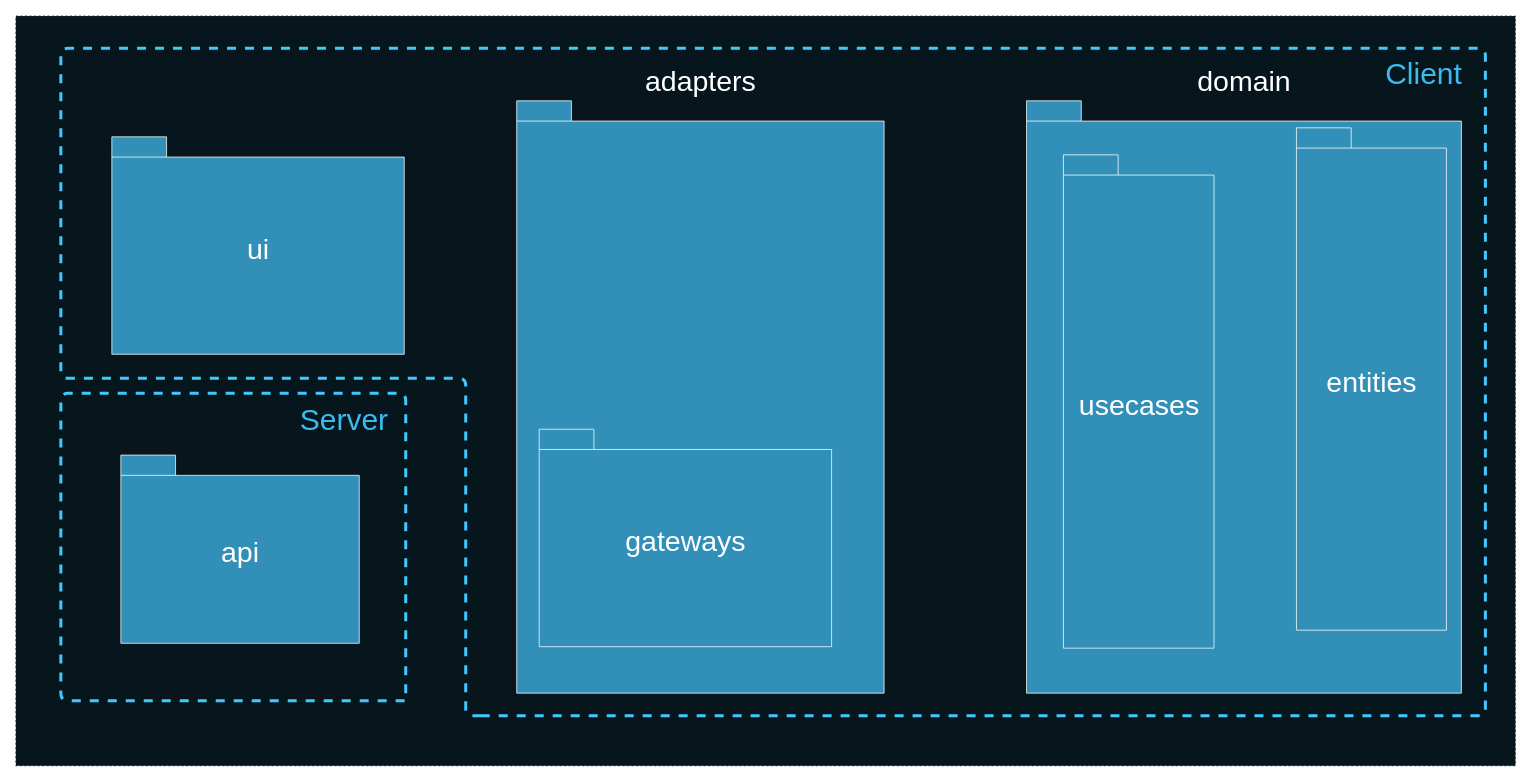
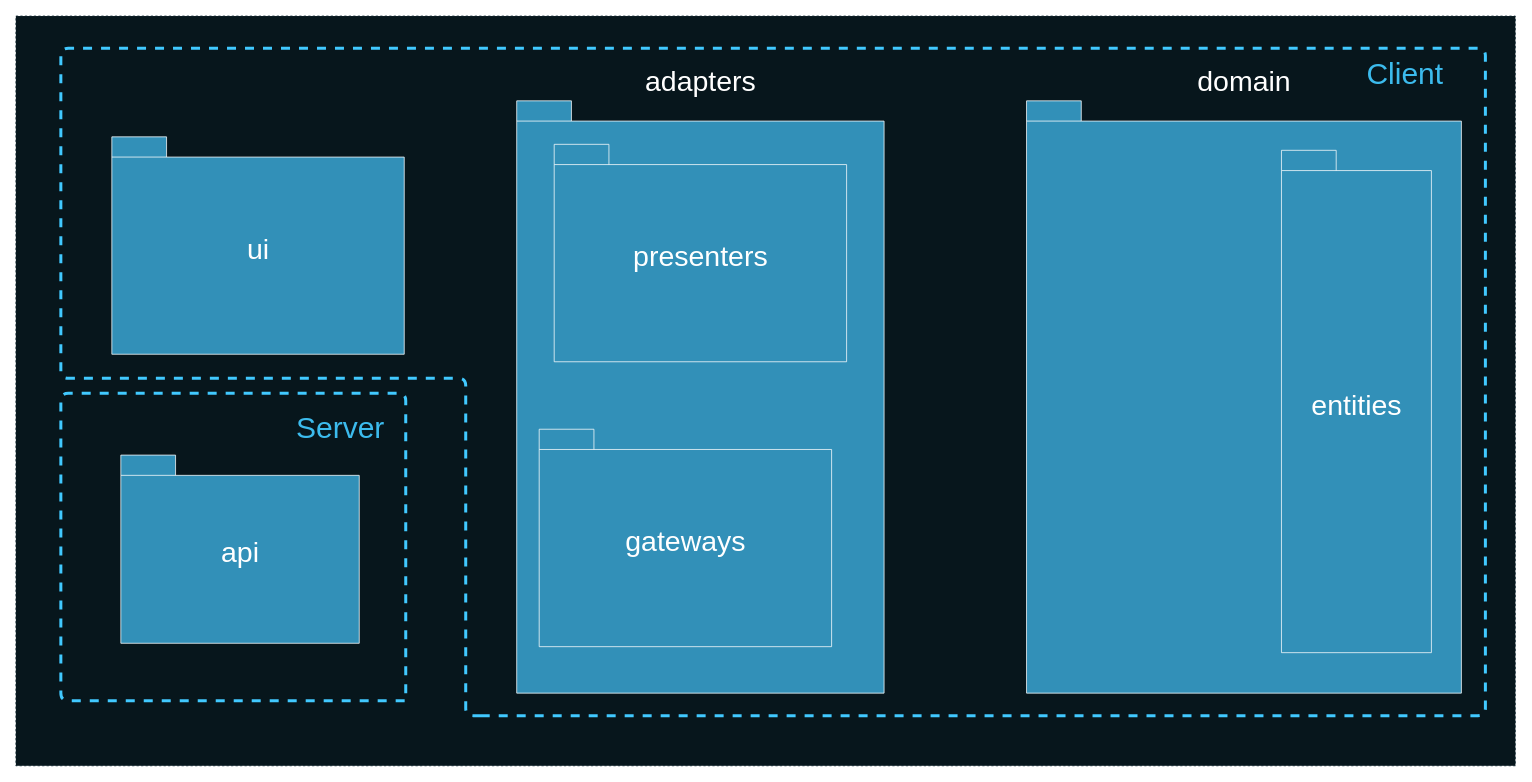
node "Client": moved (1424, 73) -> (1405, 73)
node "presenters": added
node "entities": moved (1371, 379) -> (1356, 402)
node "usecases": removed
node "Server": moved (344, 419) -> (340, 427)
